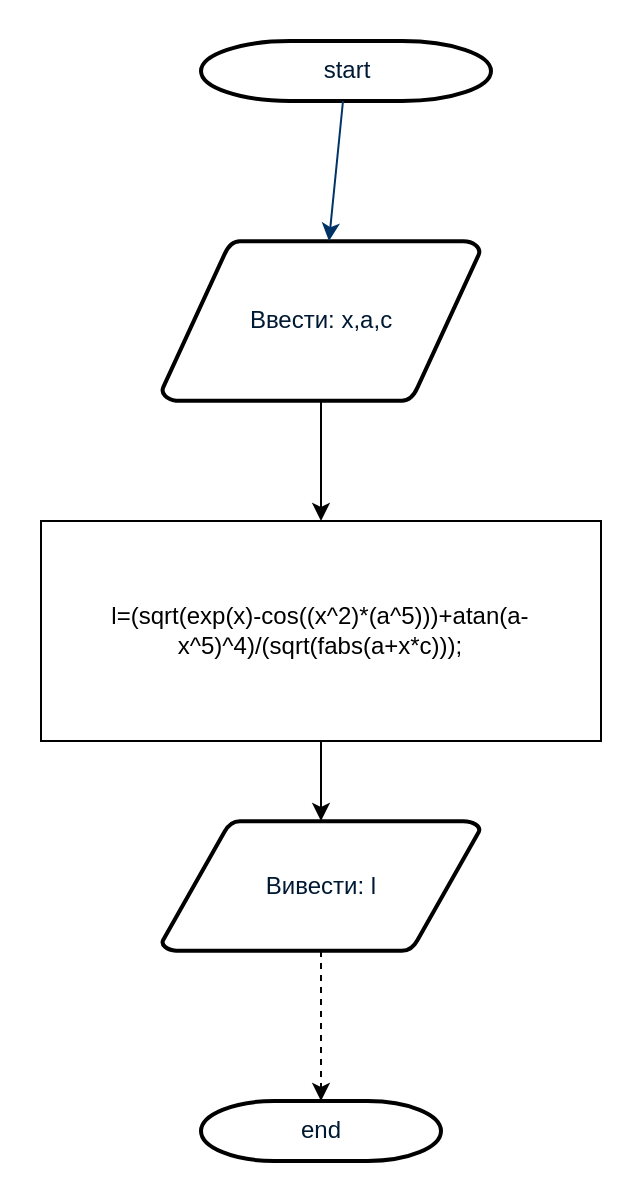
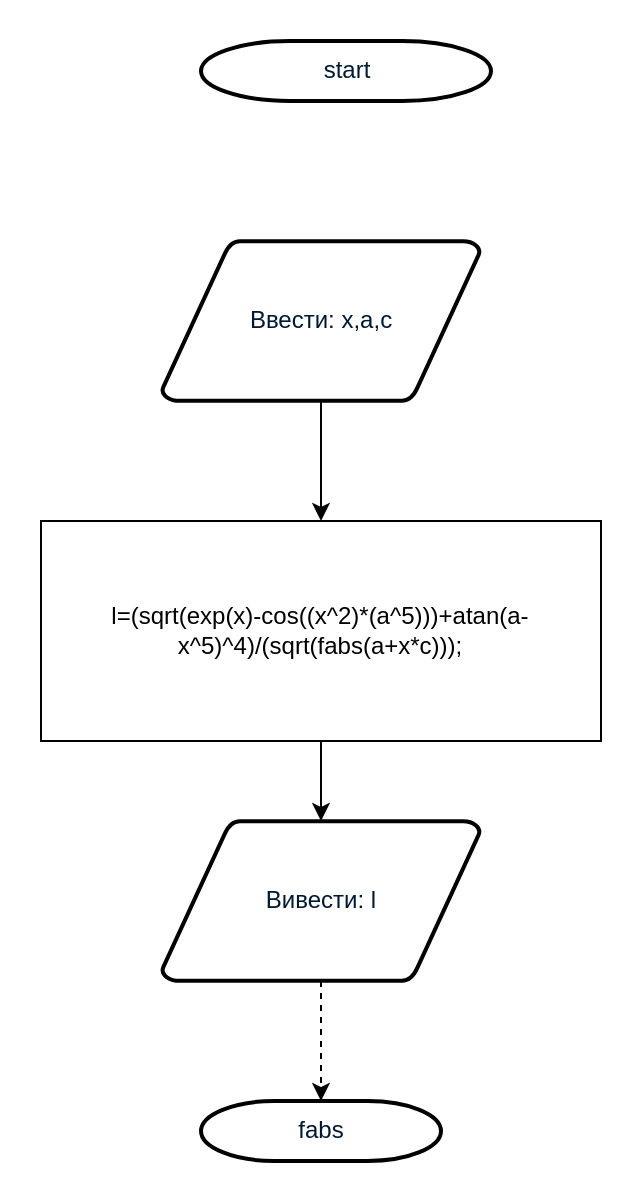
edge "start" -> "Ввести: x,a,c": removed
node "Вивести: l": size 318x130 -> 318x160
node "end": label "end" -> "fabs"
